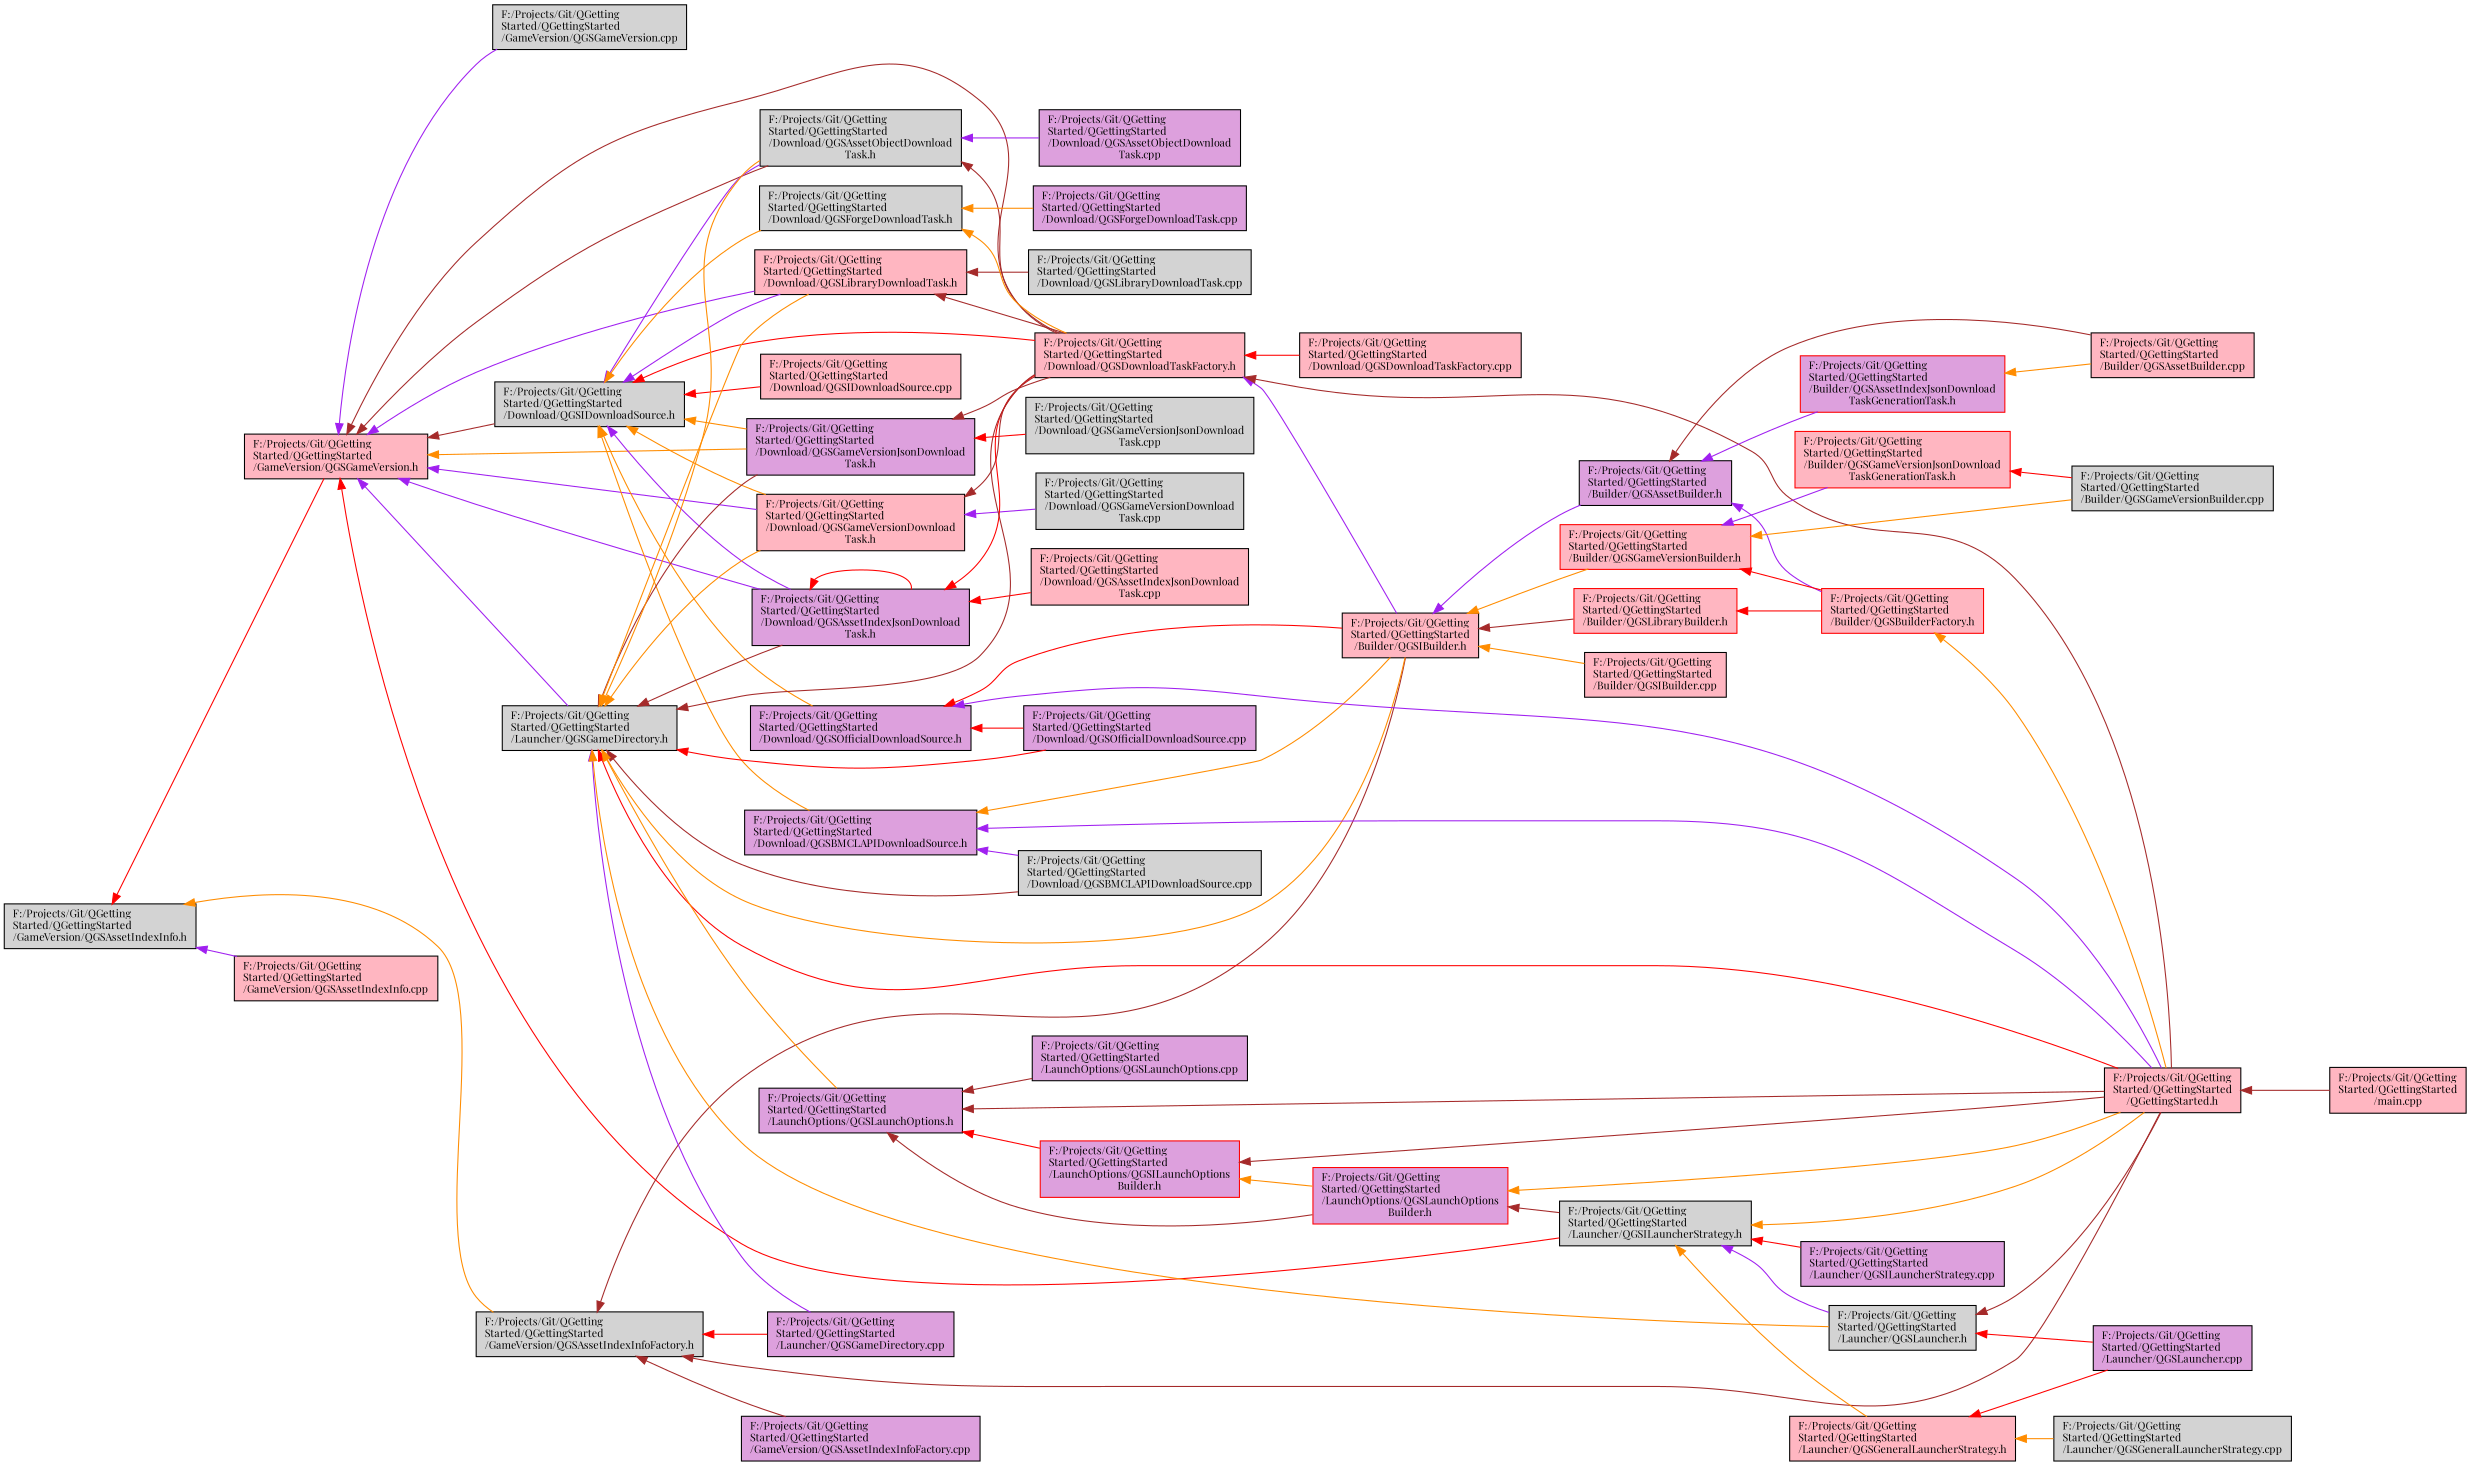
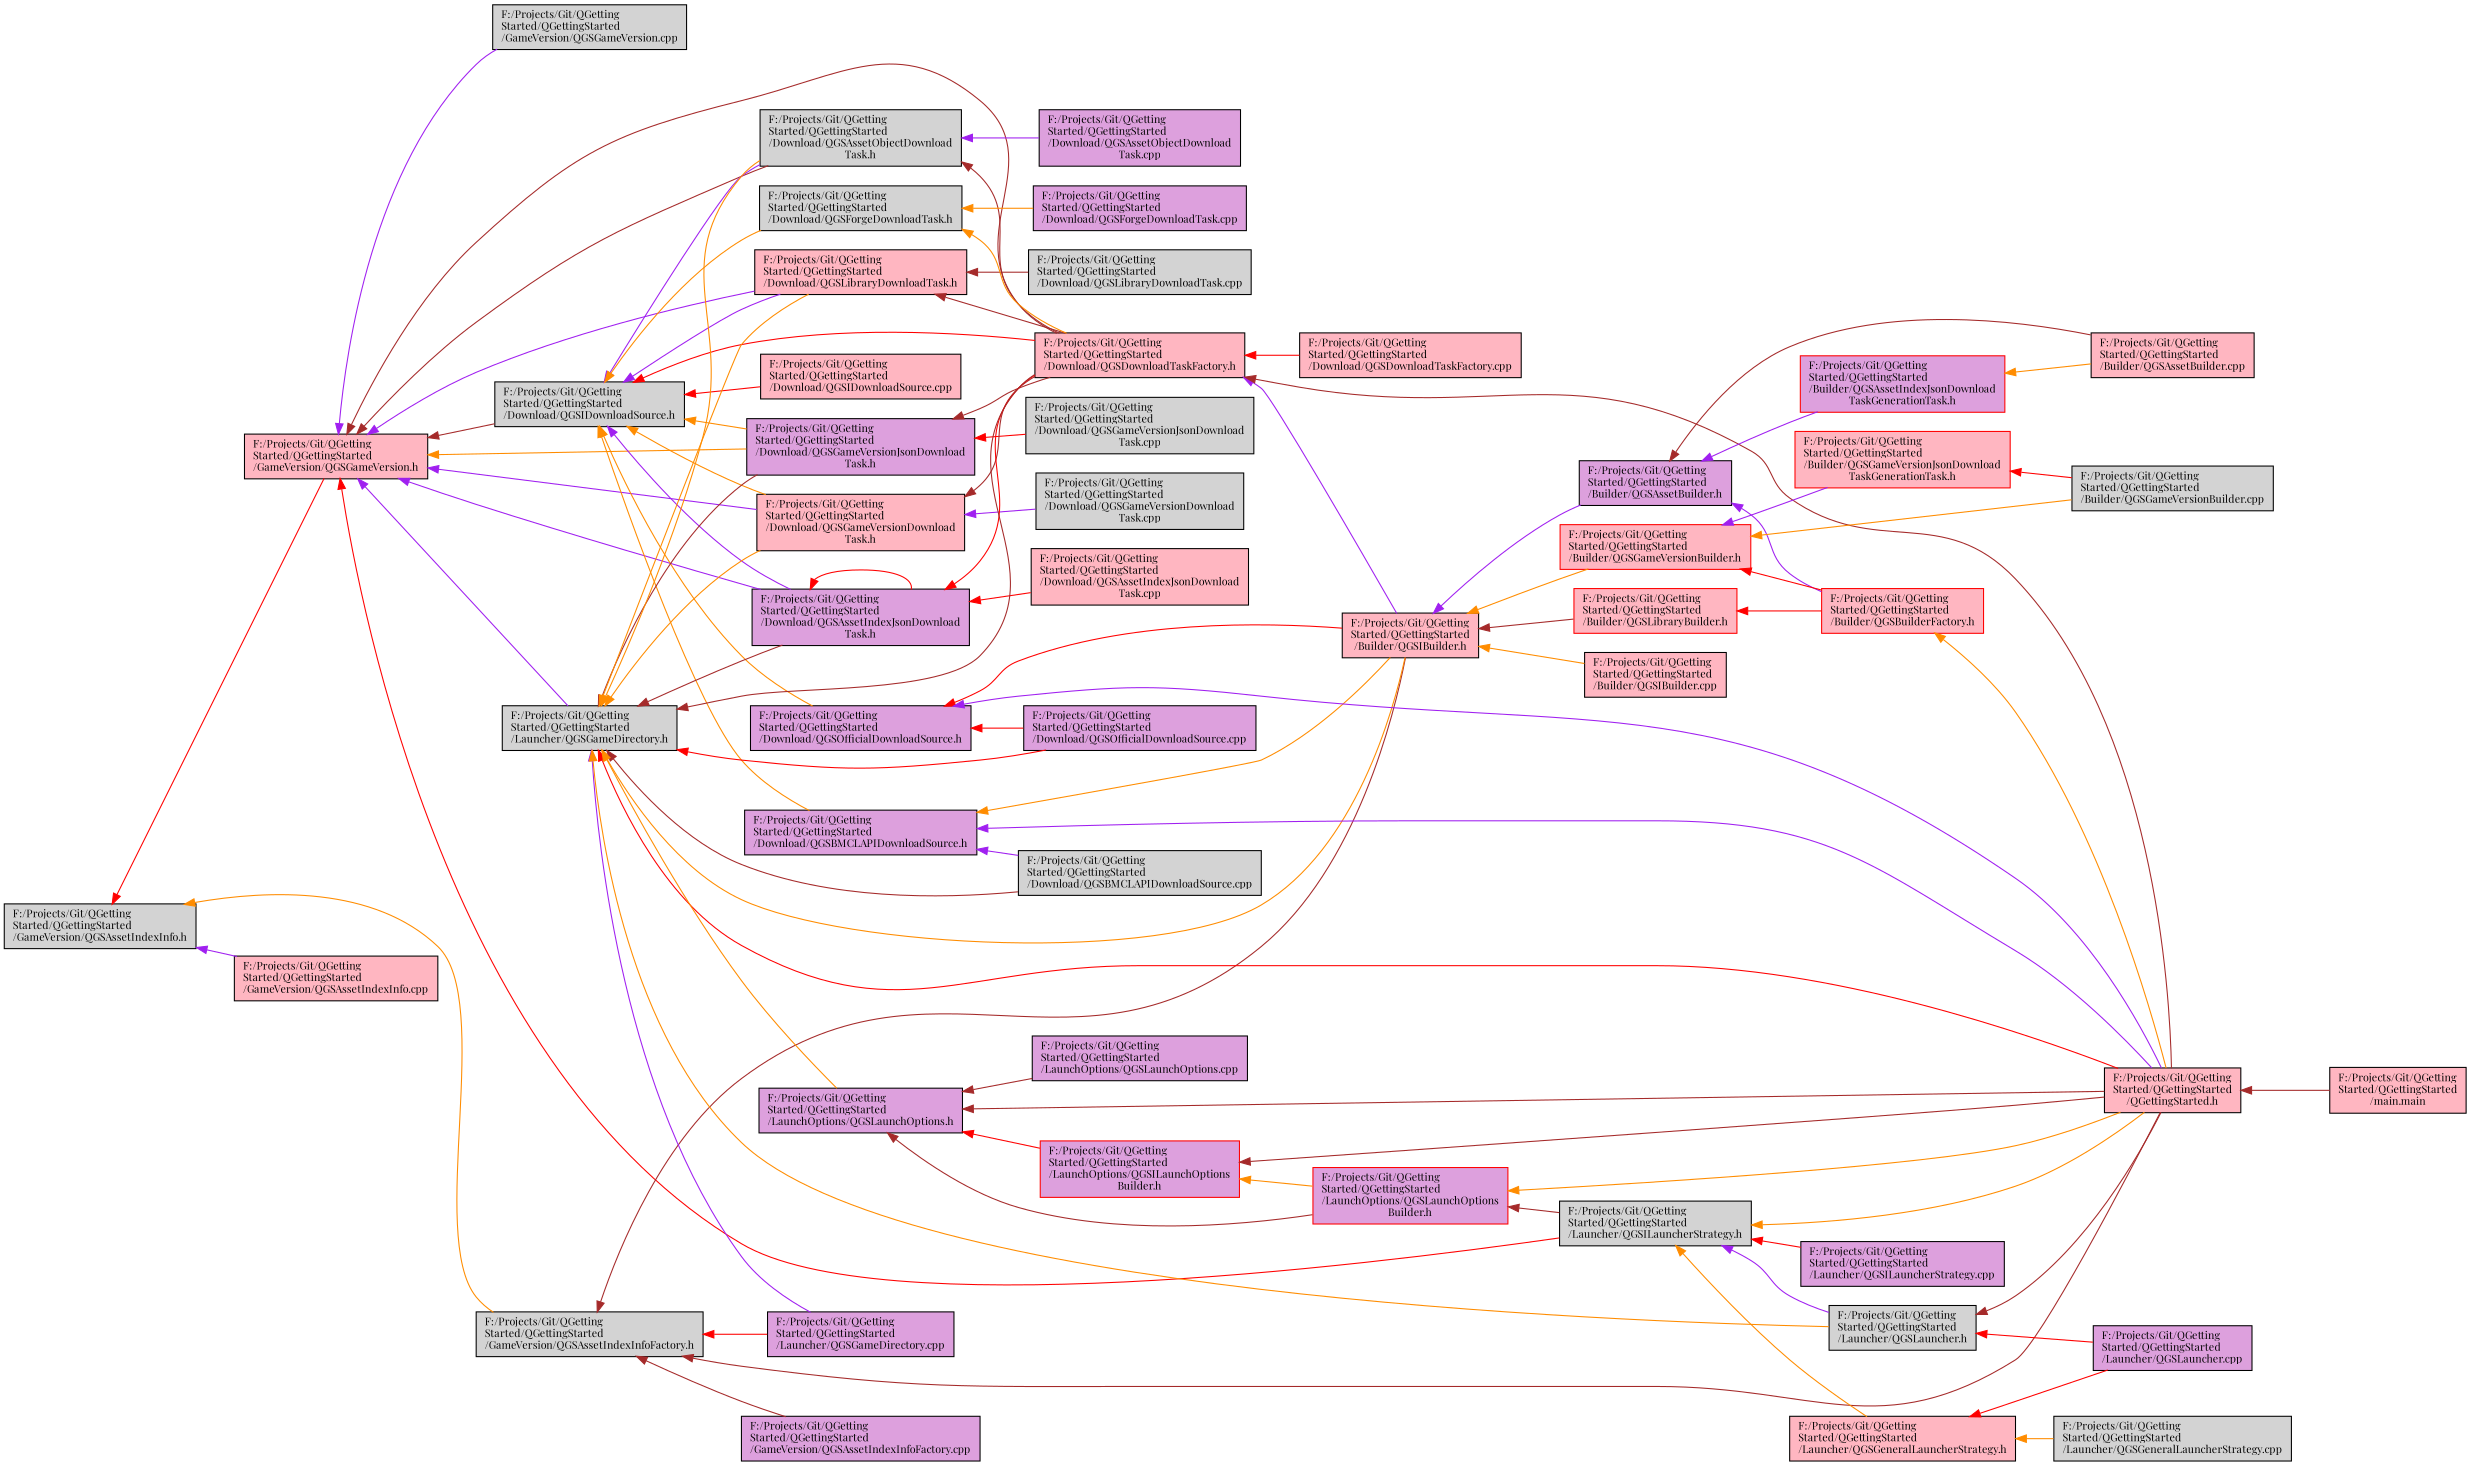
node "F:/Projects/Git/QGetting Started/QGettingStarted /main.cpp": label "F:/Projects/Git/QGetting Started/QGettingStarted /main.cpp" -> "F:/Projects/Git/QGetting Started/QGettingStarted /main.main"
